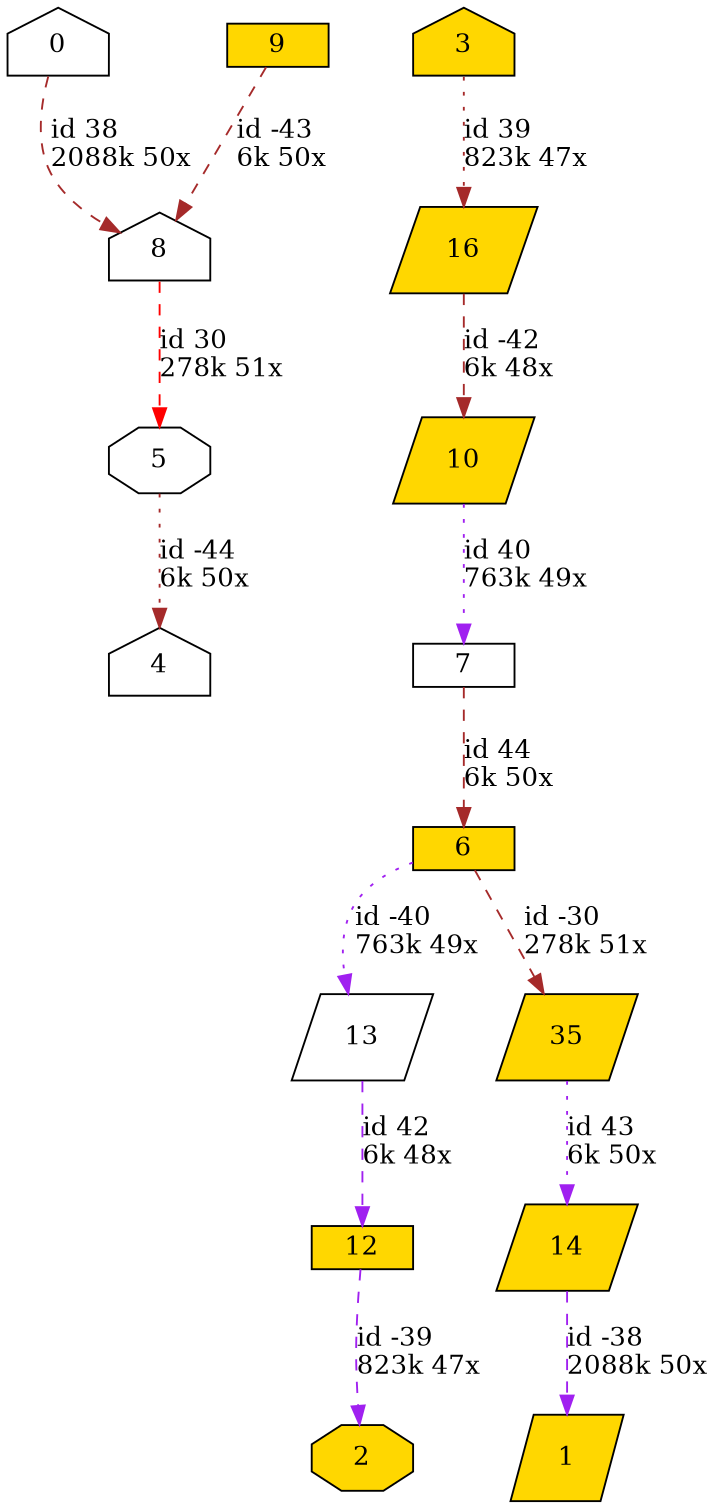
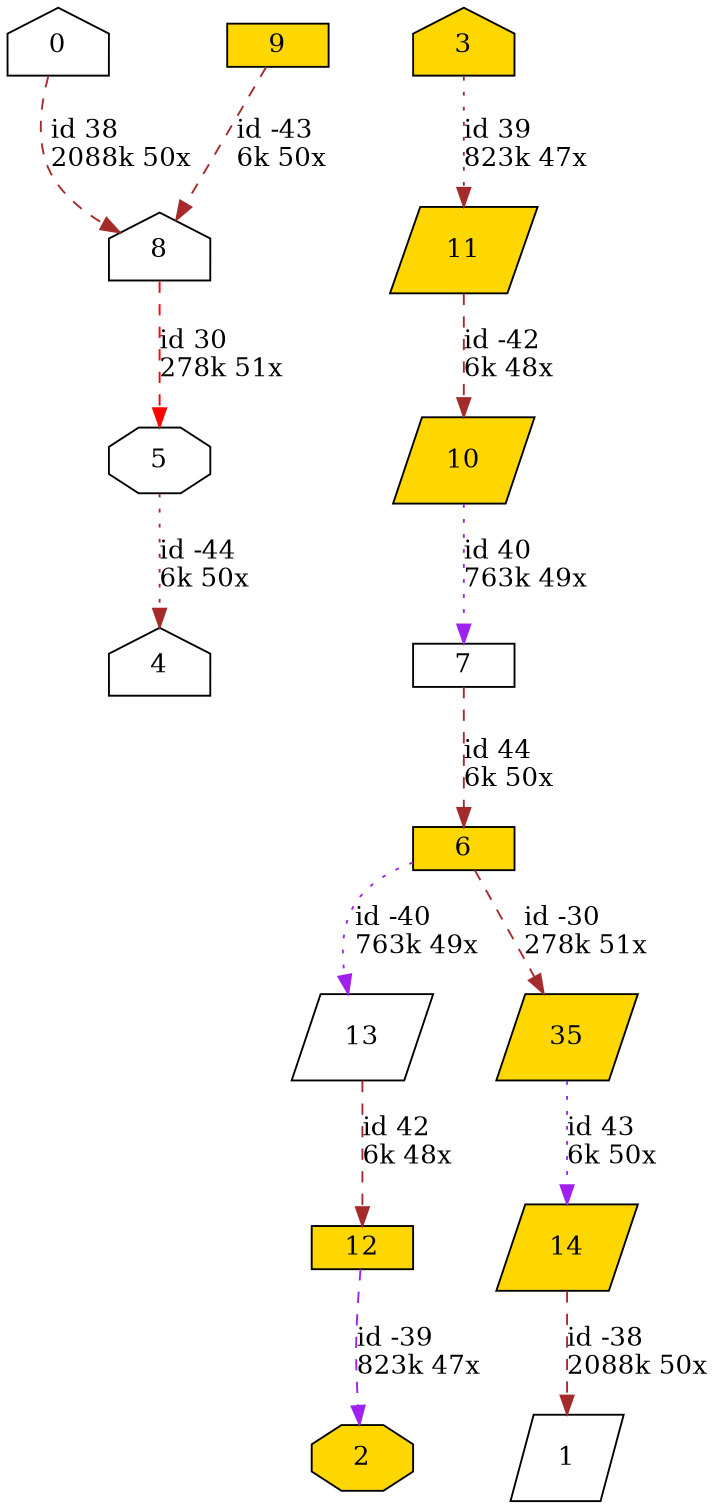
node "16": label "16" -> "11"
edge "13" -> "12": color purple -> brown
edge "14" -> "1": color purple -> brown
node "1": fillcolor gold -> white
